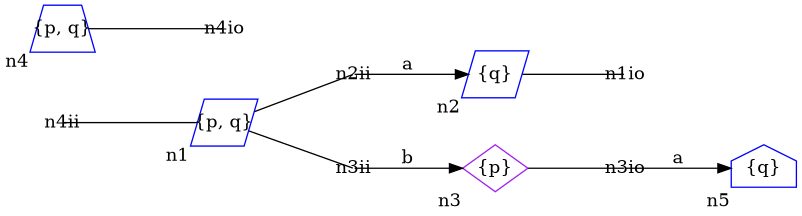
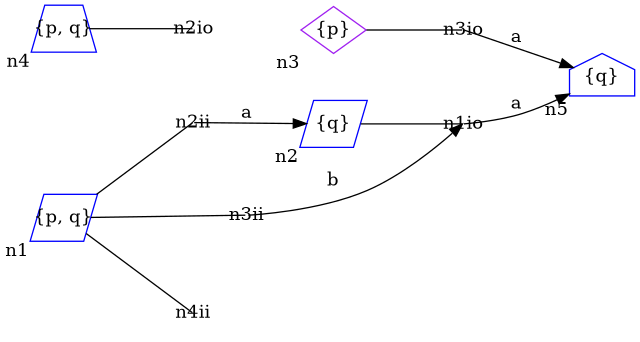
node "n4io": label "n4io" -> "n2io"
edge "n1io" -> "{q} n5": added, label "a"
edge "n4ii" -> "{p, q} n1": reversed
edge "n3ii" -> "{p} n3": now "n3ii" -> "n1io"
